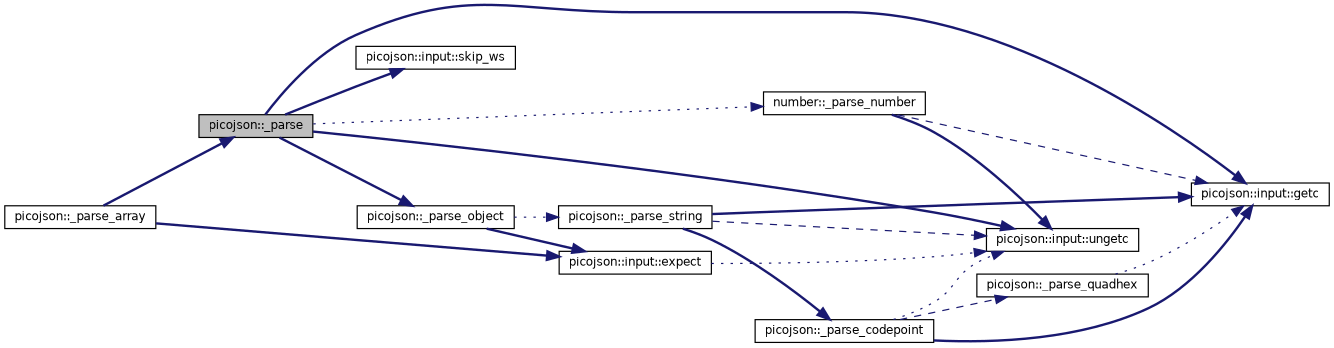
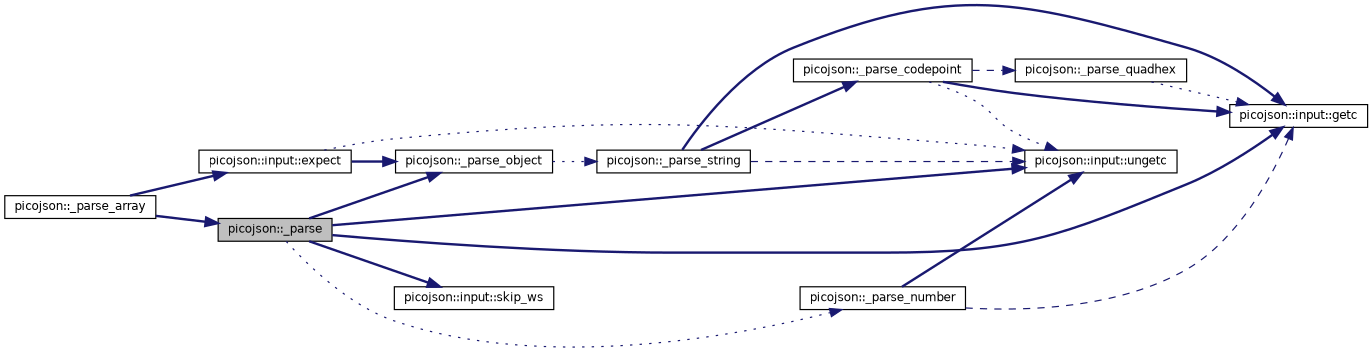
node "number::_parse_number": label "number::_parse_number" -> "picojson::_parse_number"
edge "picojson::_parse_object" -> "picojson::input::expect": reversed
